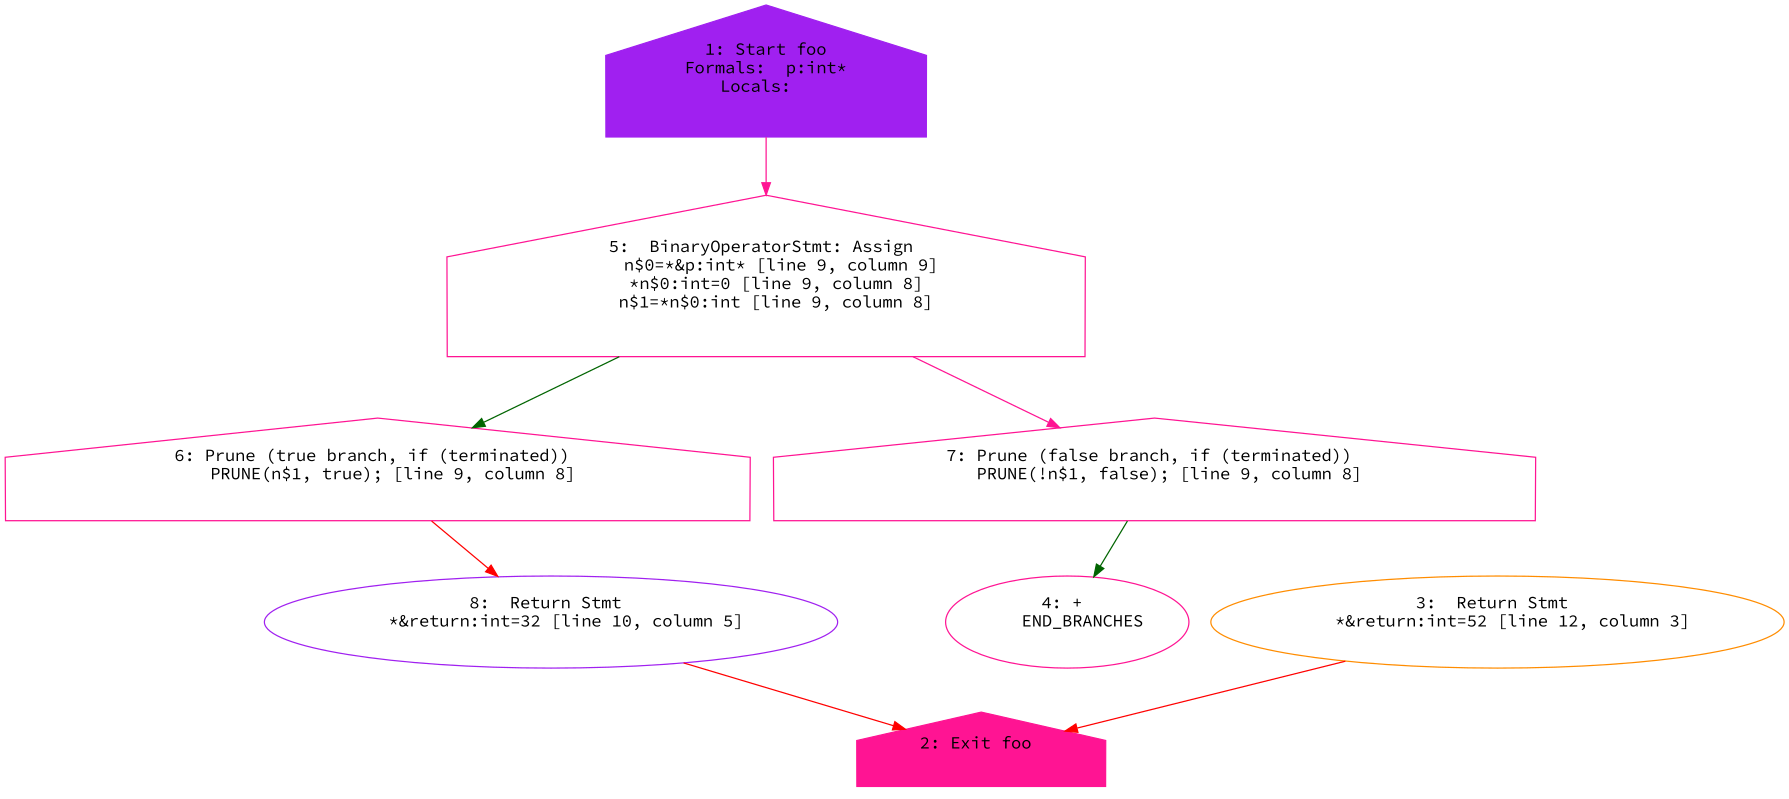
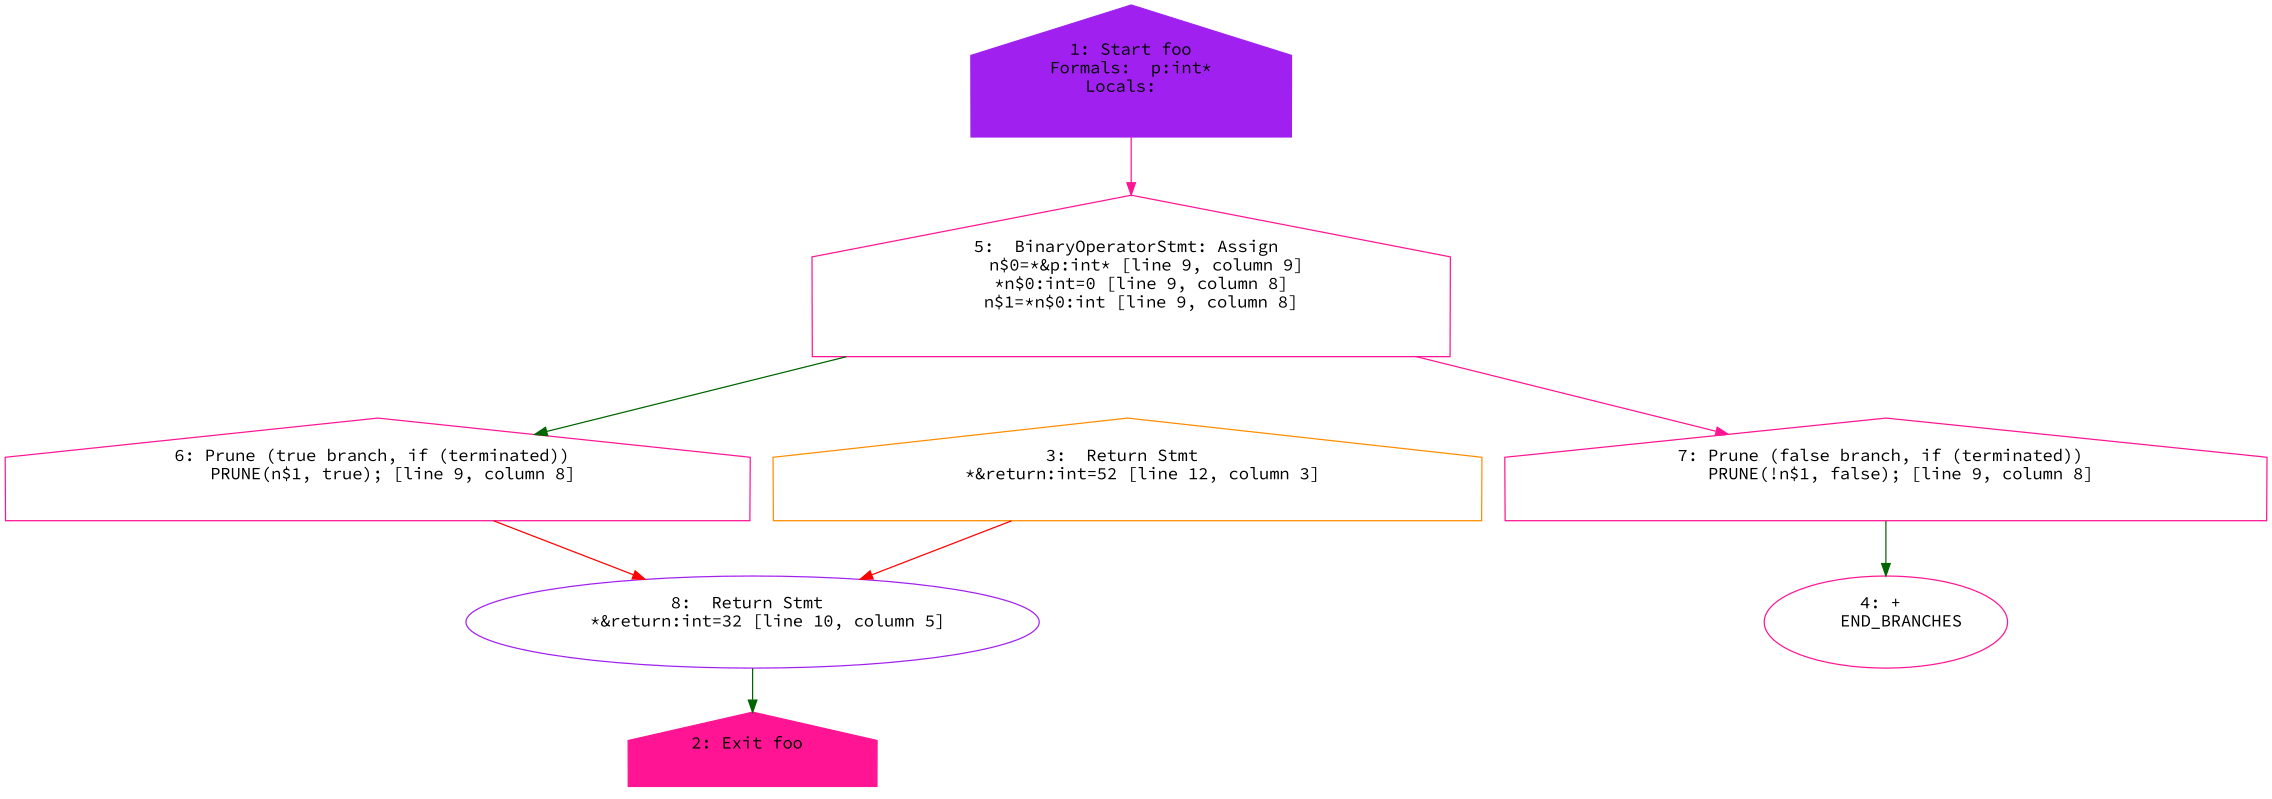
node "3:  Return Stmt *&return:int=52 [line 12, column 3]": shape ellipse -> house
edge "8:  Return Stmt *&return:int=32 [line 10, column 5]" -> "2: Exit foo": color red -> darkgreen
edge "3:  Return Stmt *&return:int=52 [line 12, column 3]" -> "2: Exit foo": now "3:  Return Stmt *&return:int=52 [line 12, column 3]" -> "8:  Return Stmt *&return:int=32 [line 10, column 5]"
